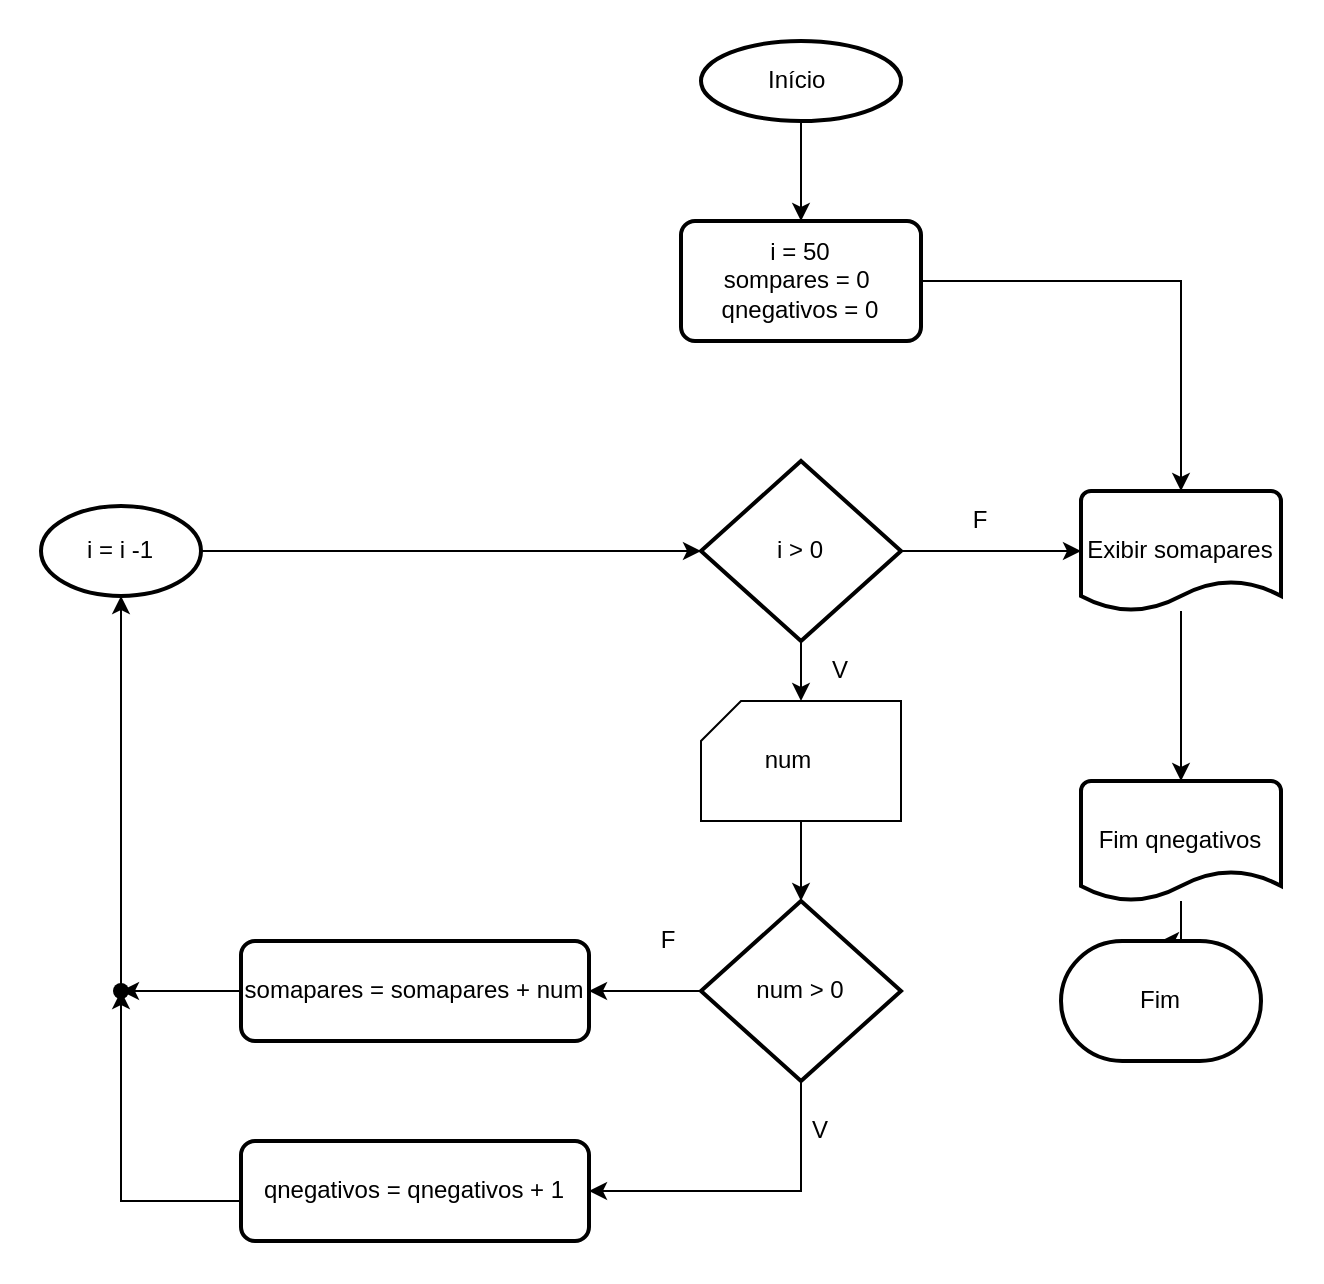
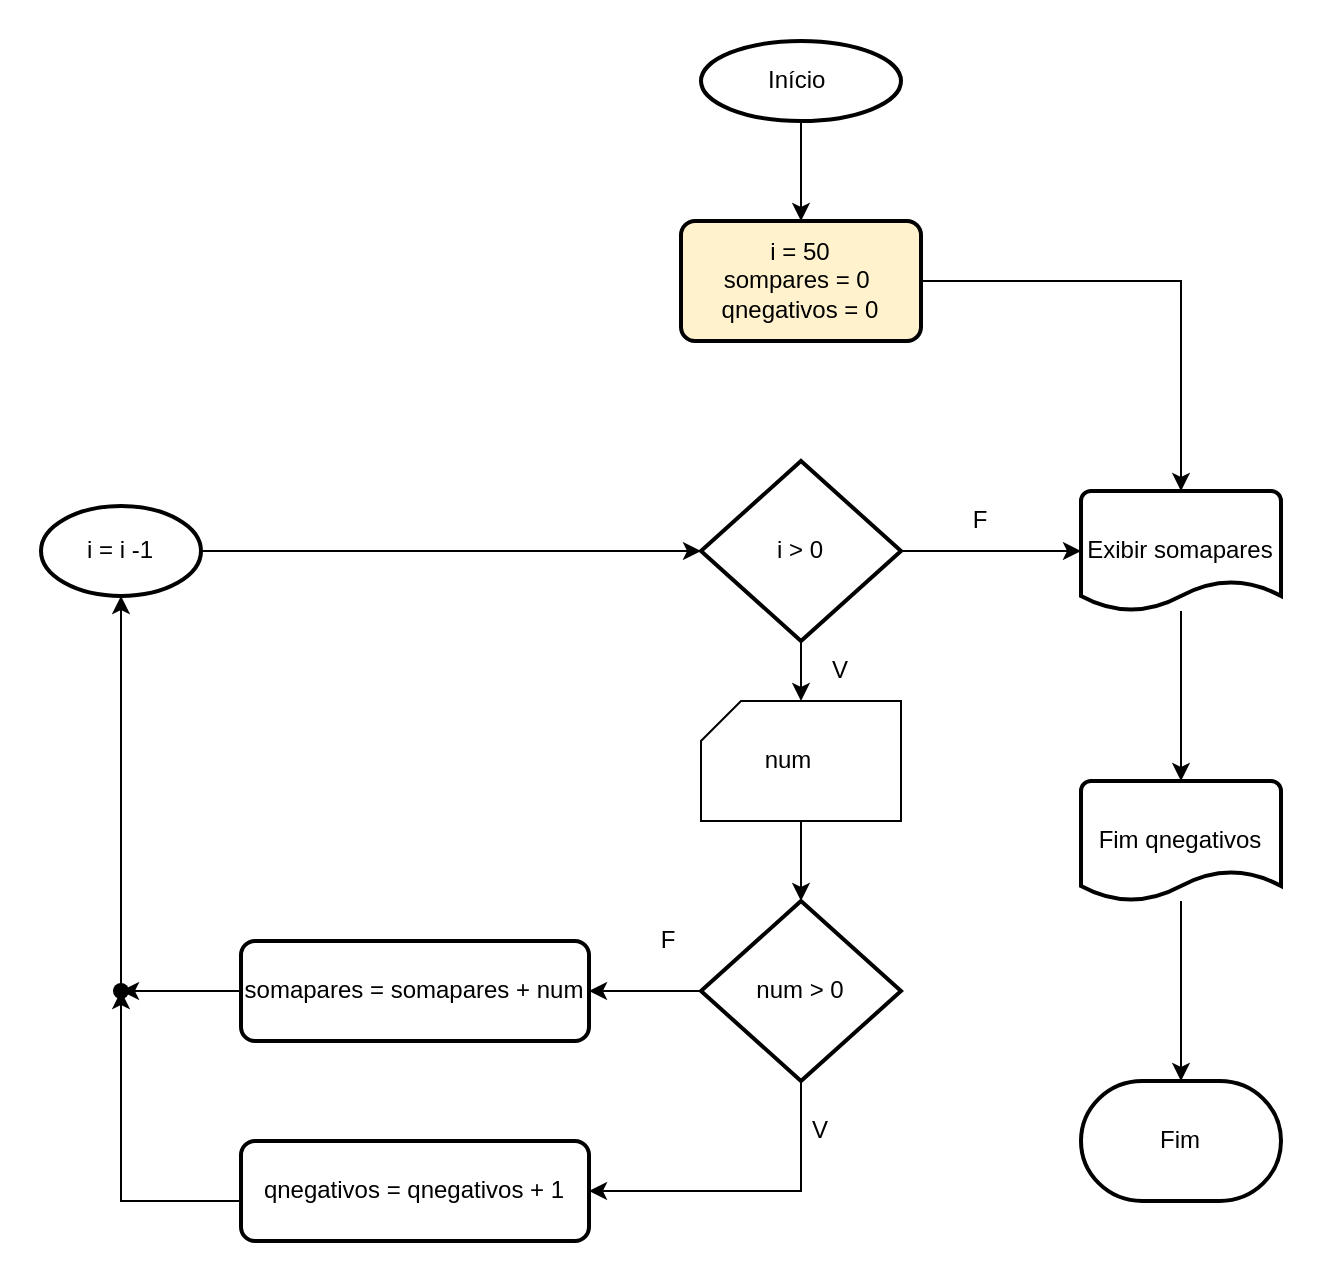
node "i = 50 sompares = 0 qnegativos = 0": fillcolor #ffffff -> #fff2cc
node "Fim": moved (1161, 1001) -> (1181, 1141)
